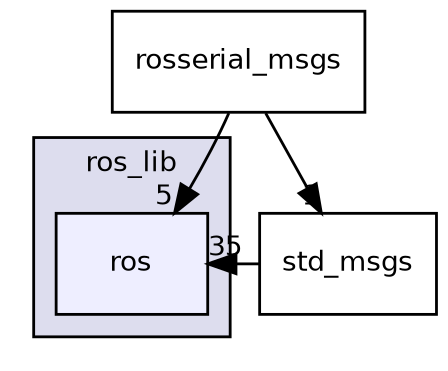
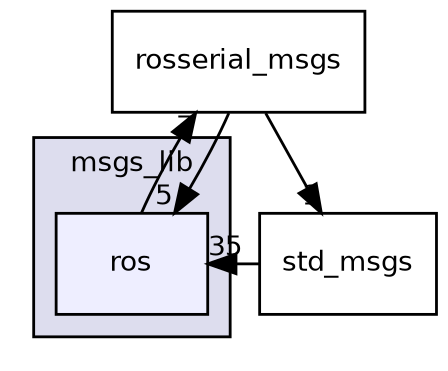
cluster "ros_lib": label "ros_lib" -> "msgs_lib"
edge "ros" -> "rosserial_msgs": added
